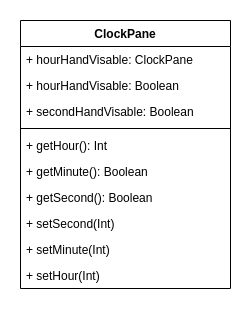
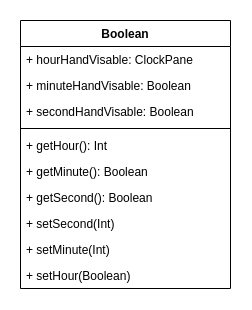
node "ClockPane": label "ClockPane" -> "Boolean"
node "+ hourHandVisable: Boolean": label "+ hourHandVisable: Boolean" -> "+ minuteHandVisable: Boolean"
node "+ setHour(Int)": label "+ setHour(Int)" -> "+ setHour(Boolean)"
